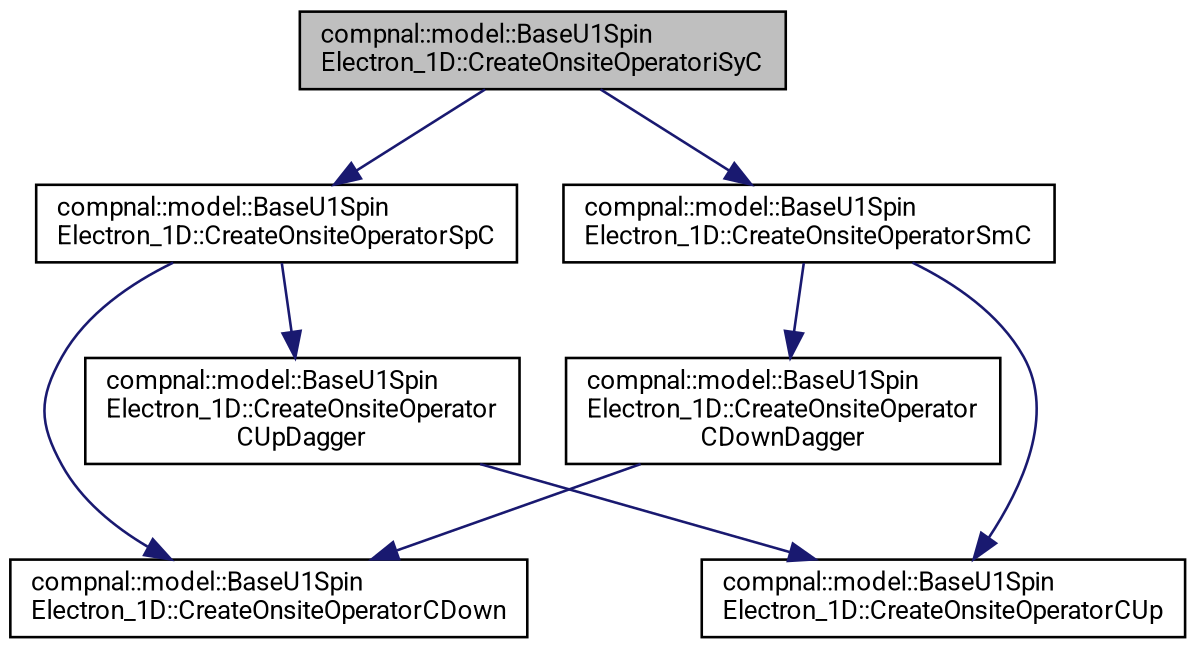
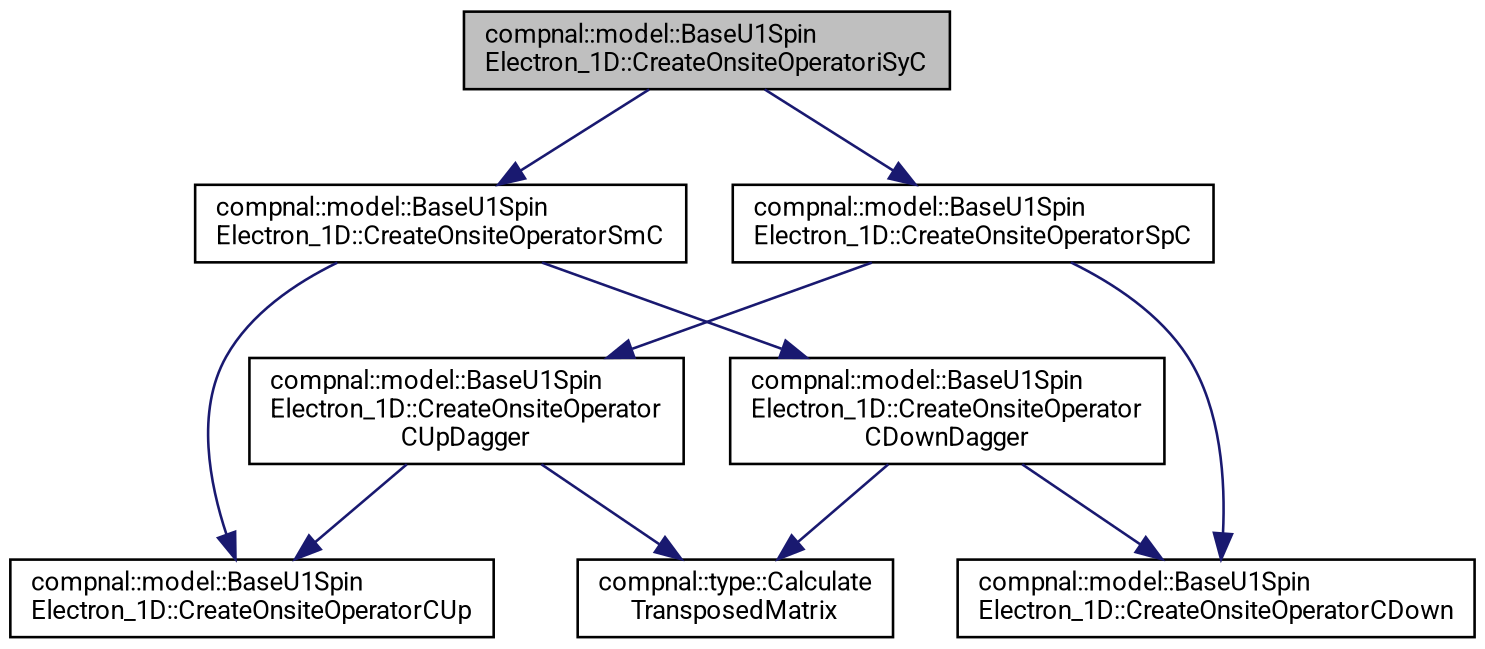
node "compnal::type::Calculate TransposedMatrix": added
